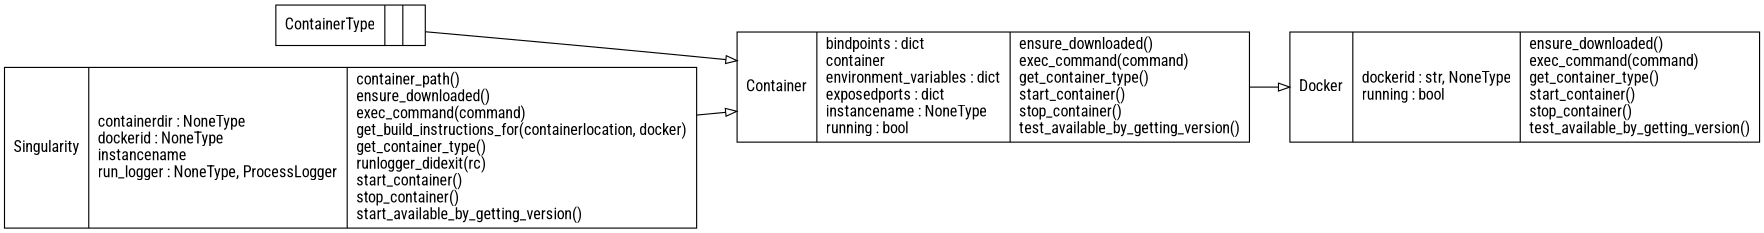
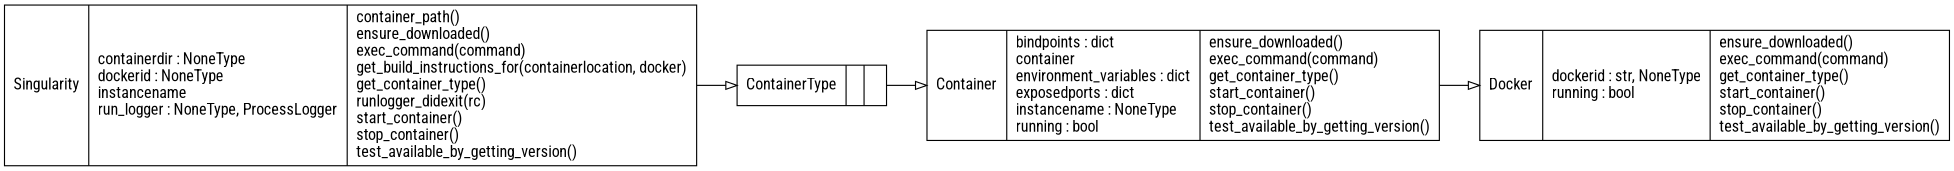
edge "Singularity" -> "Container": now "Singularity" -> "ContainerType"
node "Singularity": text "start_available_by_getting_version()" -> "test_available_by_getting_version()"
